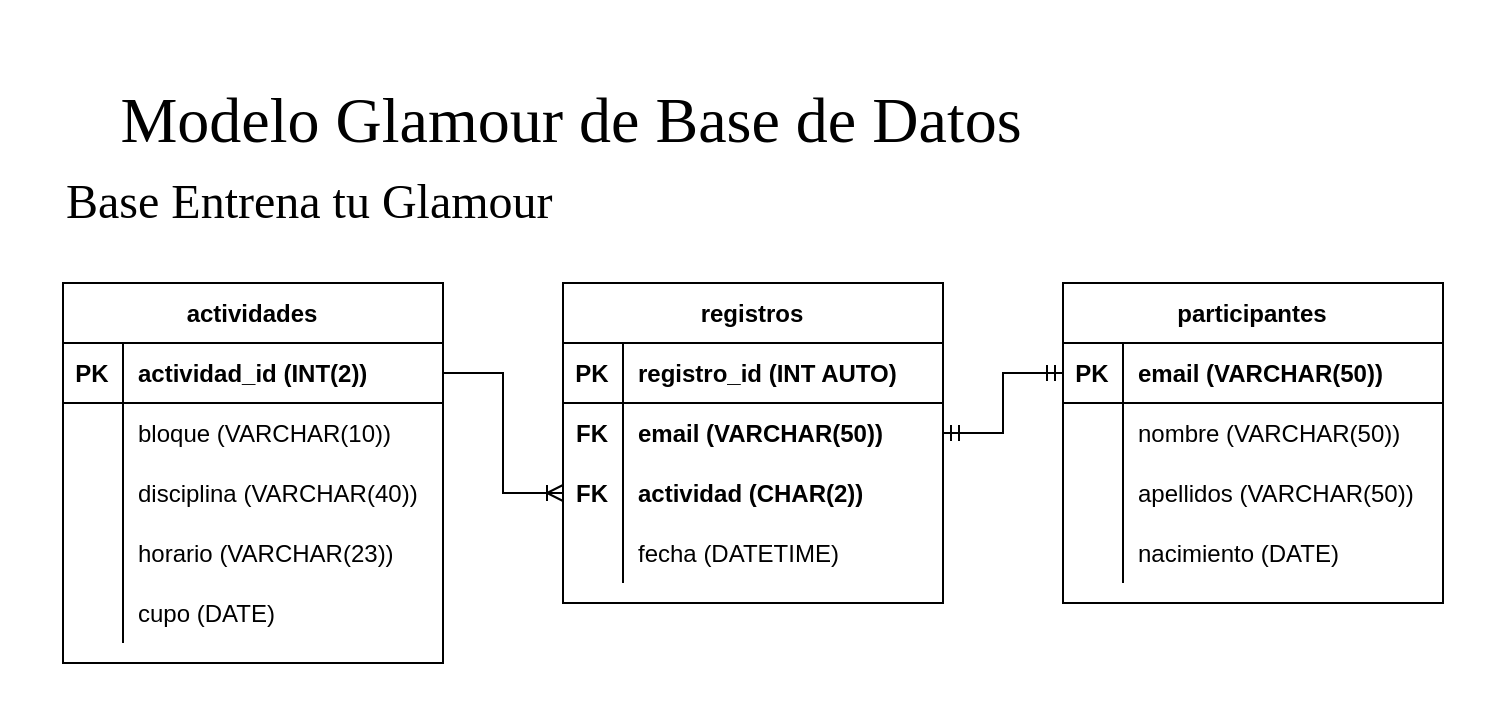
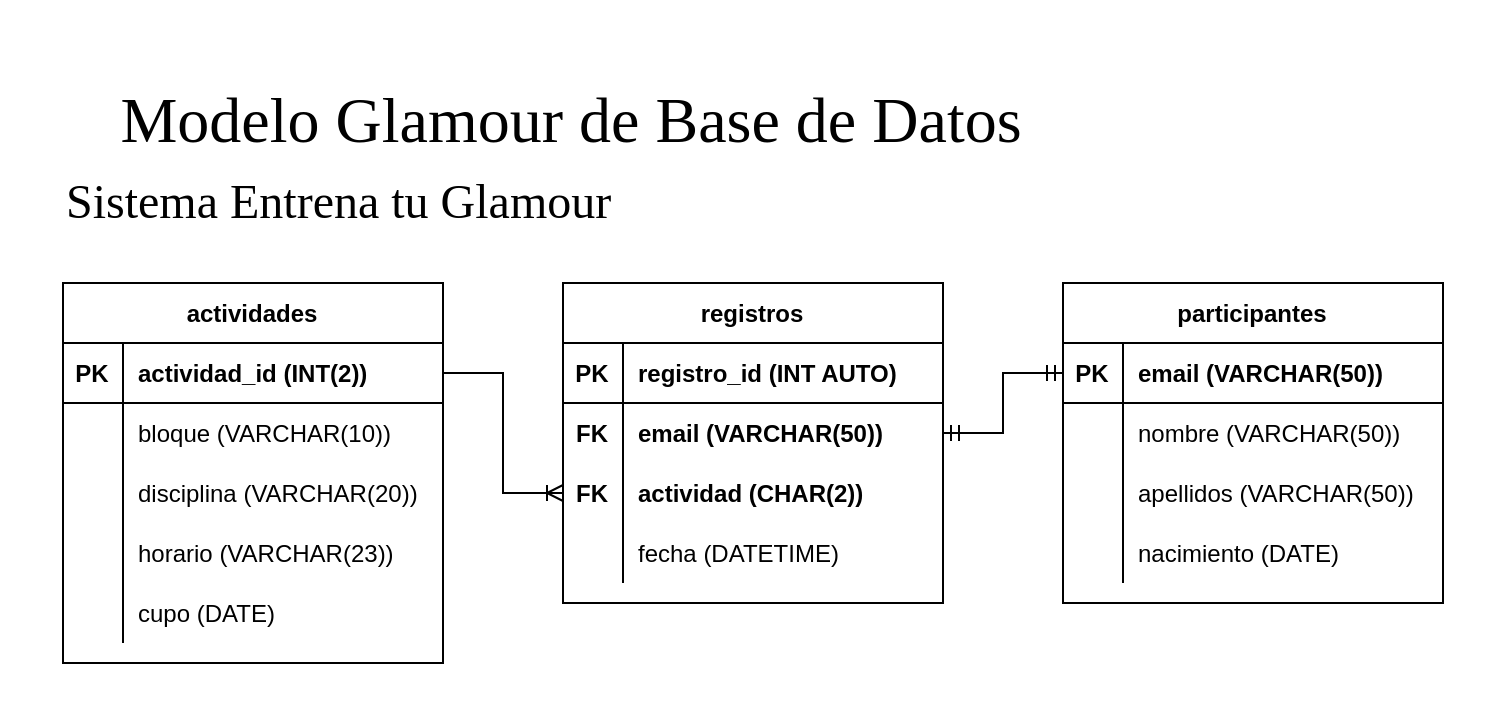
node "Base Entrena tu Glamour": label "Base Entrena tu Glamour" -> "Sistema Entrena tu Glamour"
node "disciplina (VARCHAR(40))": label "disciplina (VARCHAR(40))" -> "disciplina (VARCHAR(20))"
